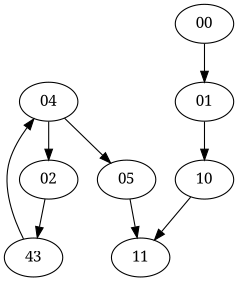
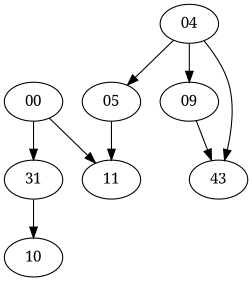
node "01": label "01" -> "31"
node "02": label "02" -> "09"
edge "43" -> "04": reversed
edge "10" -> "11": now "00" -> "11"
